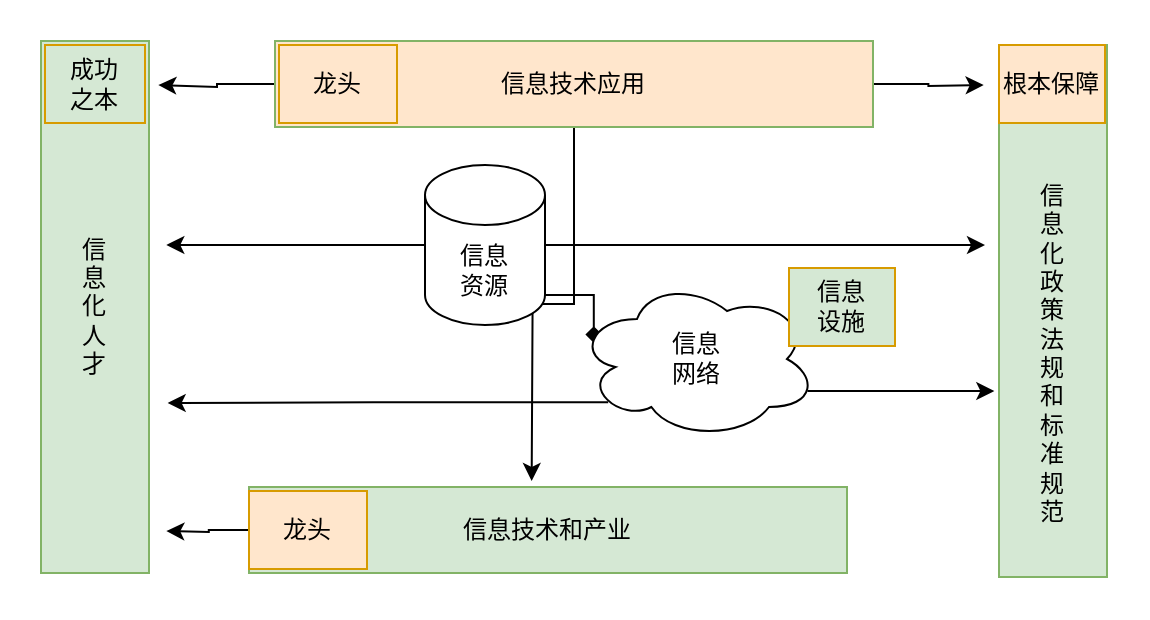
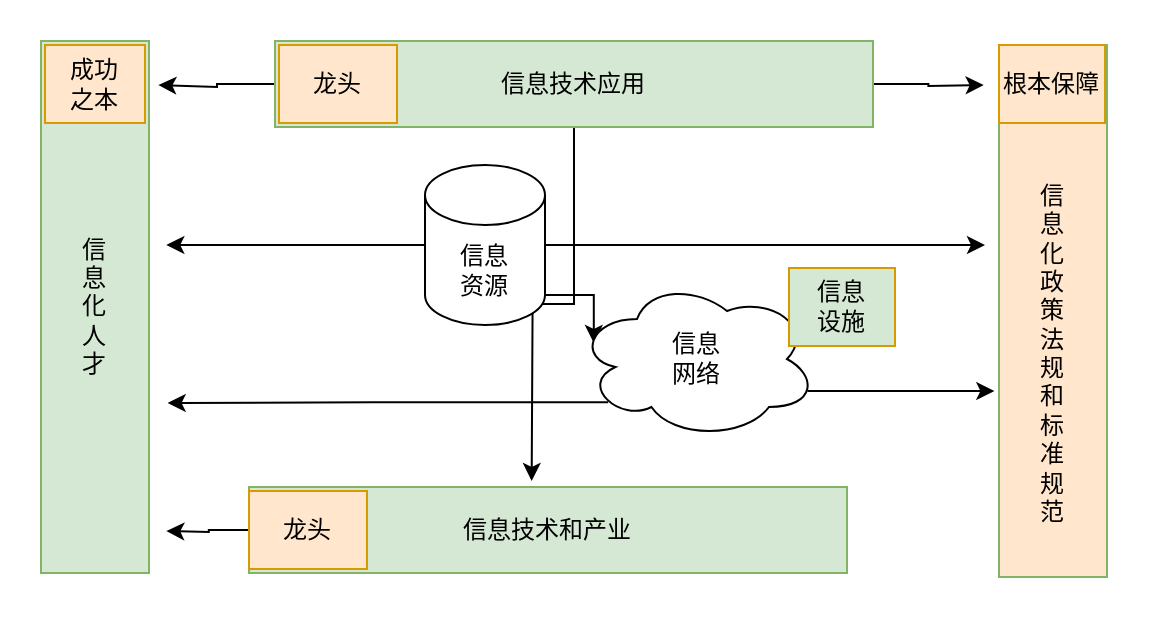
node "成功 之本": fillcolor #d5e8d4 -> #ffe6cc
node "信息技术应用": fillcolor #ffe6cc -> #d5e8d4
node "信 息 化 政 策 法 规 和 标 准 规 范": fillcolor #d5e8d4 -> #ffe6cc
edge "信息 资源" -> "信息 网络": arrowhead diamond -> classic
